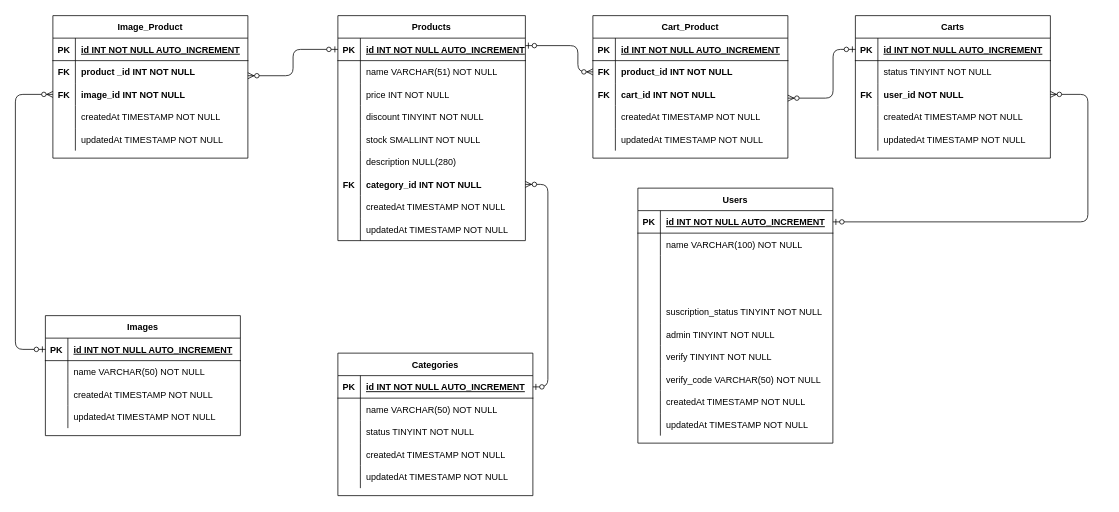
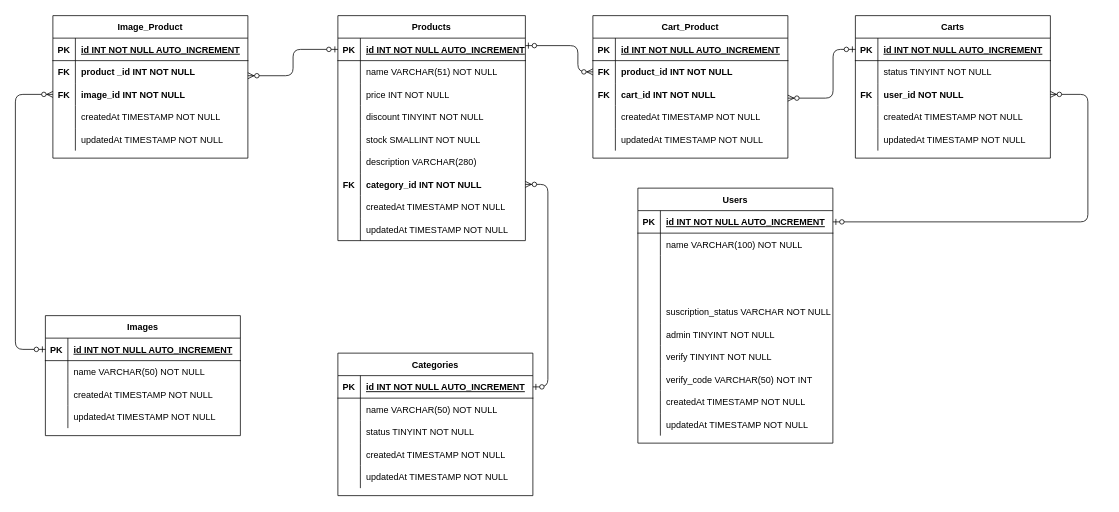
node "description NULL(280)": label "description NULL(280)" -> "description VARCHAR(280)"
node "suscription_status TINYINT NOT NULL": label "suscription_status TINYINT NOT NULL" -> "suscription_status VARCHAR NOT NULL"
node "verify_code VARCHAR(50) NOT NULL": label "verify_code VARCHAR(50) NOT NULL" -> "verify_code VARCHAR(50) NOT INT"
